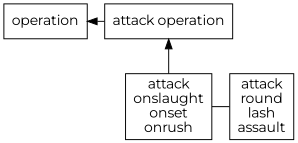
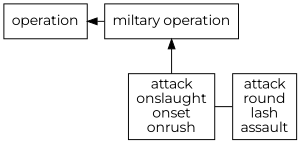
node "attack operation": label "attack operation" -> "miltary operation"
